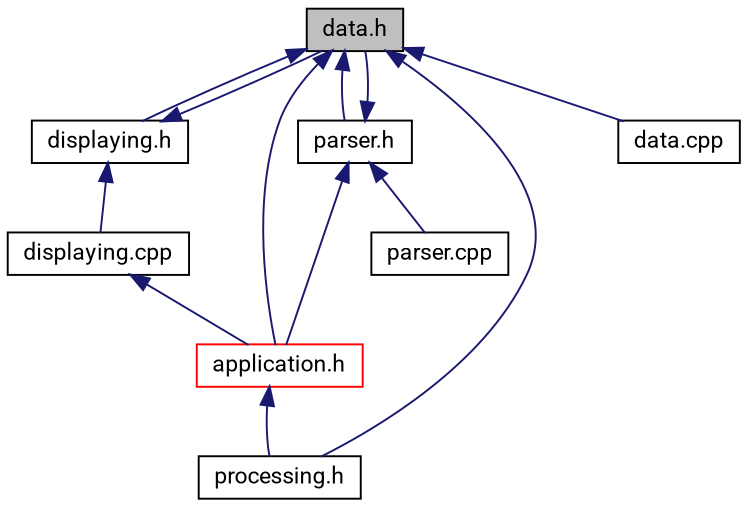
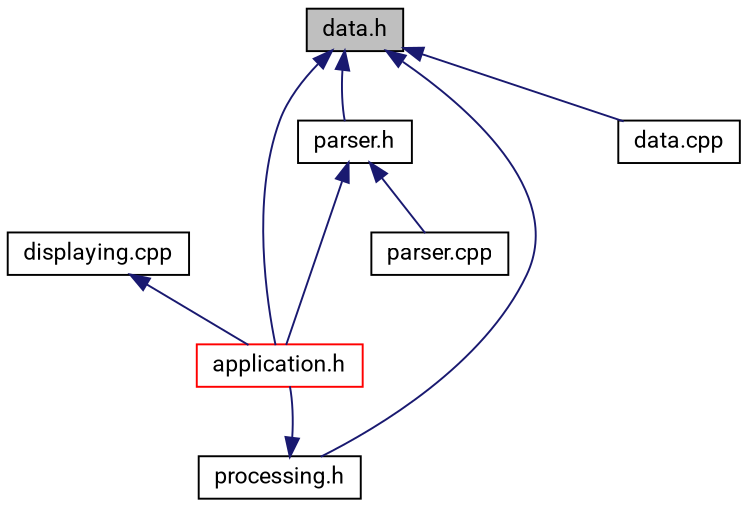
edge "data.h" -> "parser.h": removed
node "displaying.h": removed
edge "processing.h" -> "application.h": reversed
